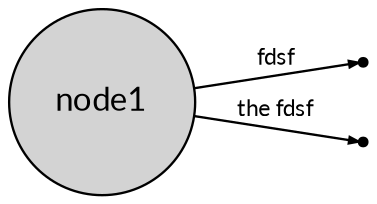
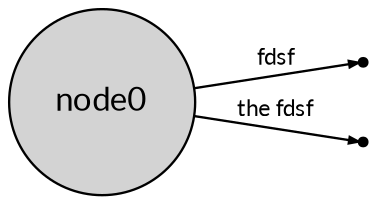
node "node1": label "node1" -> "node0"
